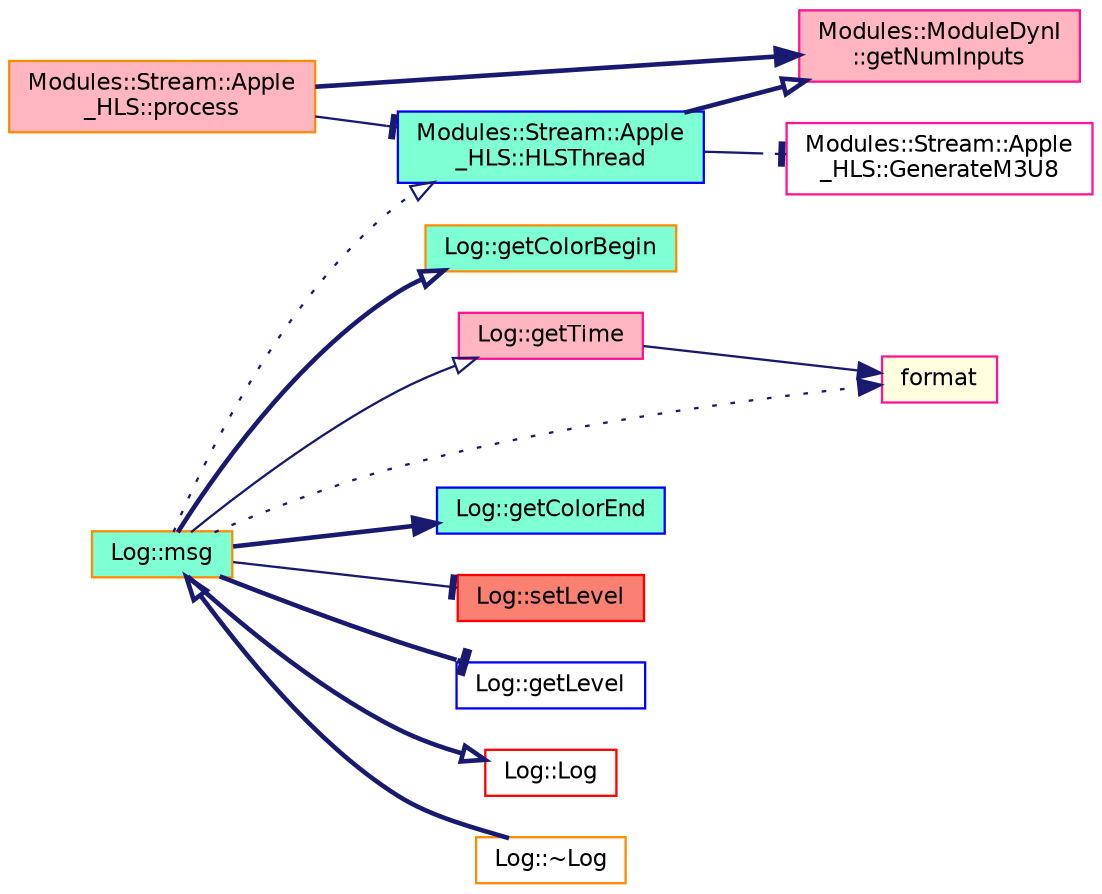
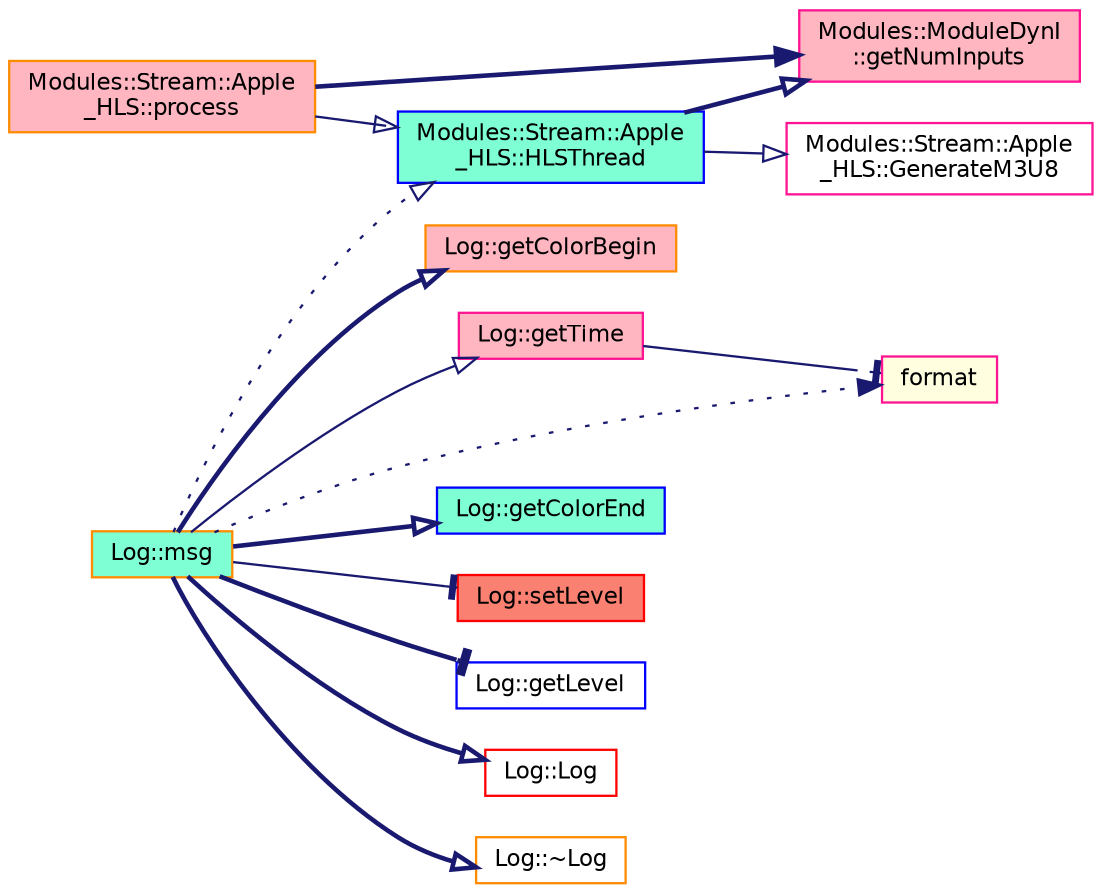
edge "Modules::Stream::Apple _HLS::process" -> "Modules::Stream::Apple _HLS::HLSThread": arrowhead tee -> onormal
edge "Modules::Stream::Apple _HLS::HLSThread" -> "Modules::Stream::Apple _HLS::GenerateM3U8": arrowhead tee -> onormal
node "Log::getColorBegin": fillcolor aquamarine -> lightpink
edge "Log::getTime" -> "format": arrowhead normal -> tee
edge "Log::msg" -> "Log::getColorEnd": arrowhead normal -> onormal
edge "Log::~Log" -> "Log::msg": reversed
